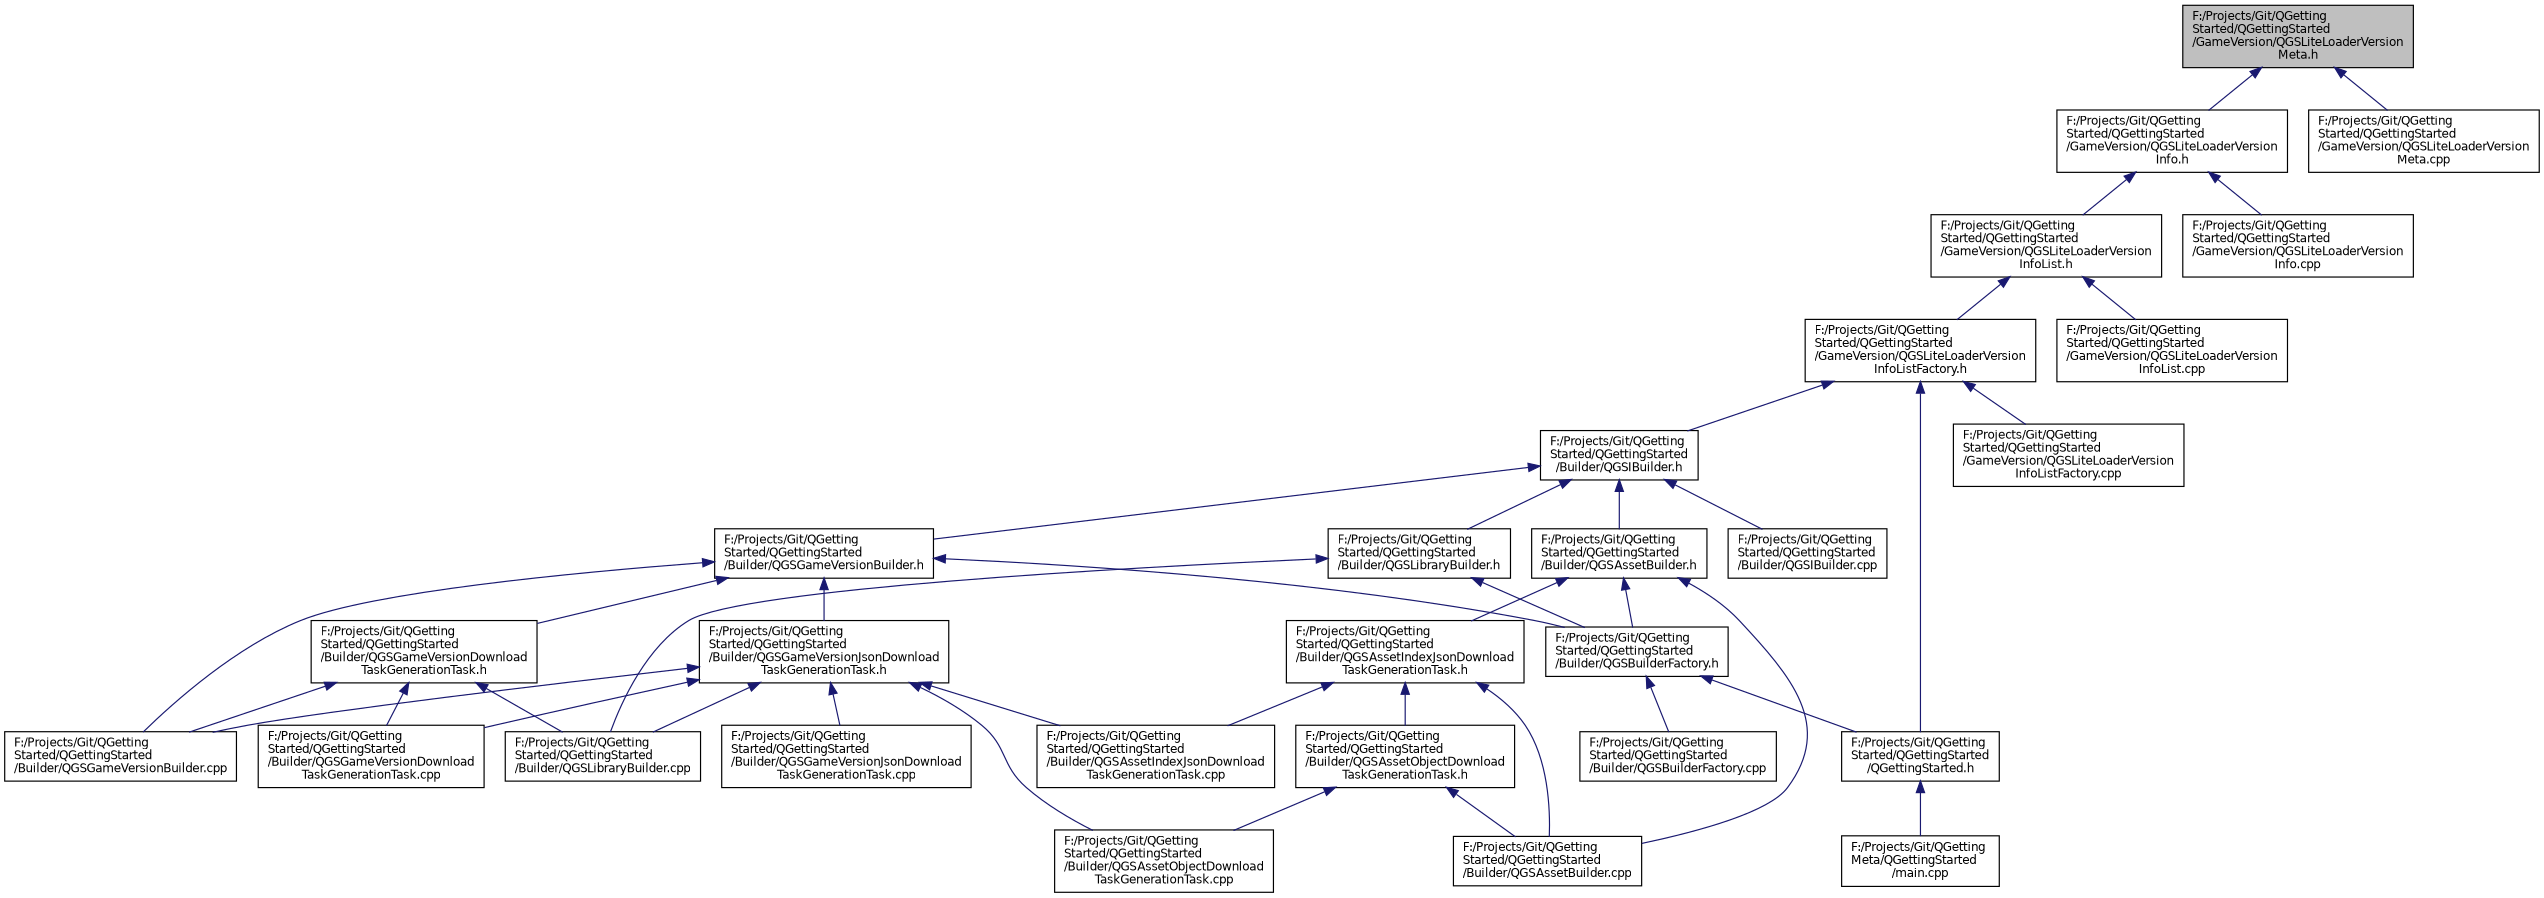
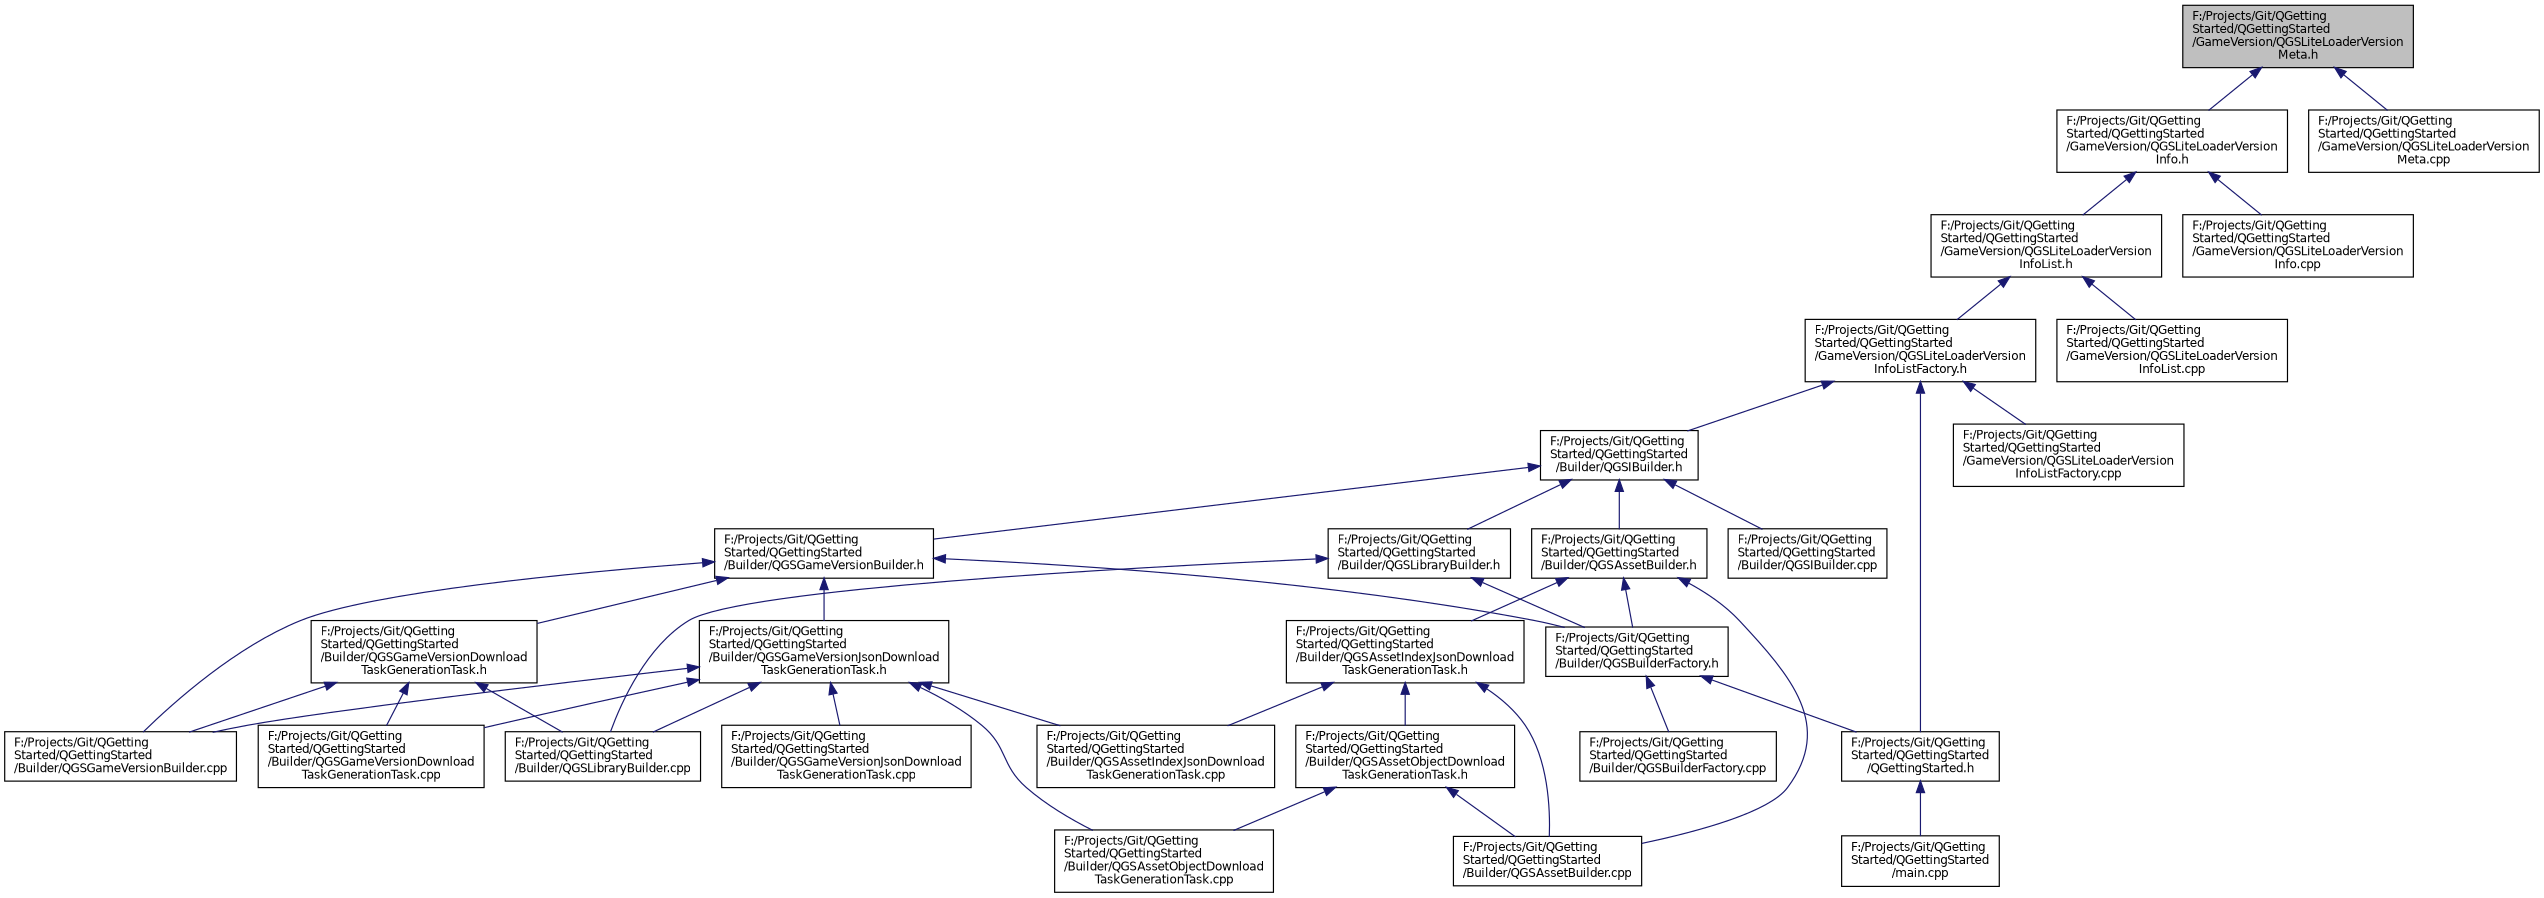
node "F:/Projects/Git/QGetting Meta/QGettingStarted /main.cpp": label "F:/Projects/Git/QGetting Meta/QGettingStarted /main.cpp" -> "F:/Projects/Git/QGetting Started/QGettingStarted /main.cpp"
